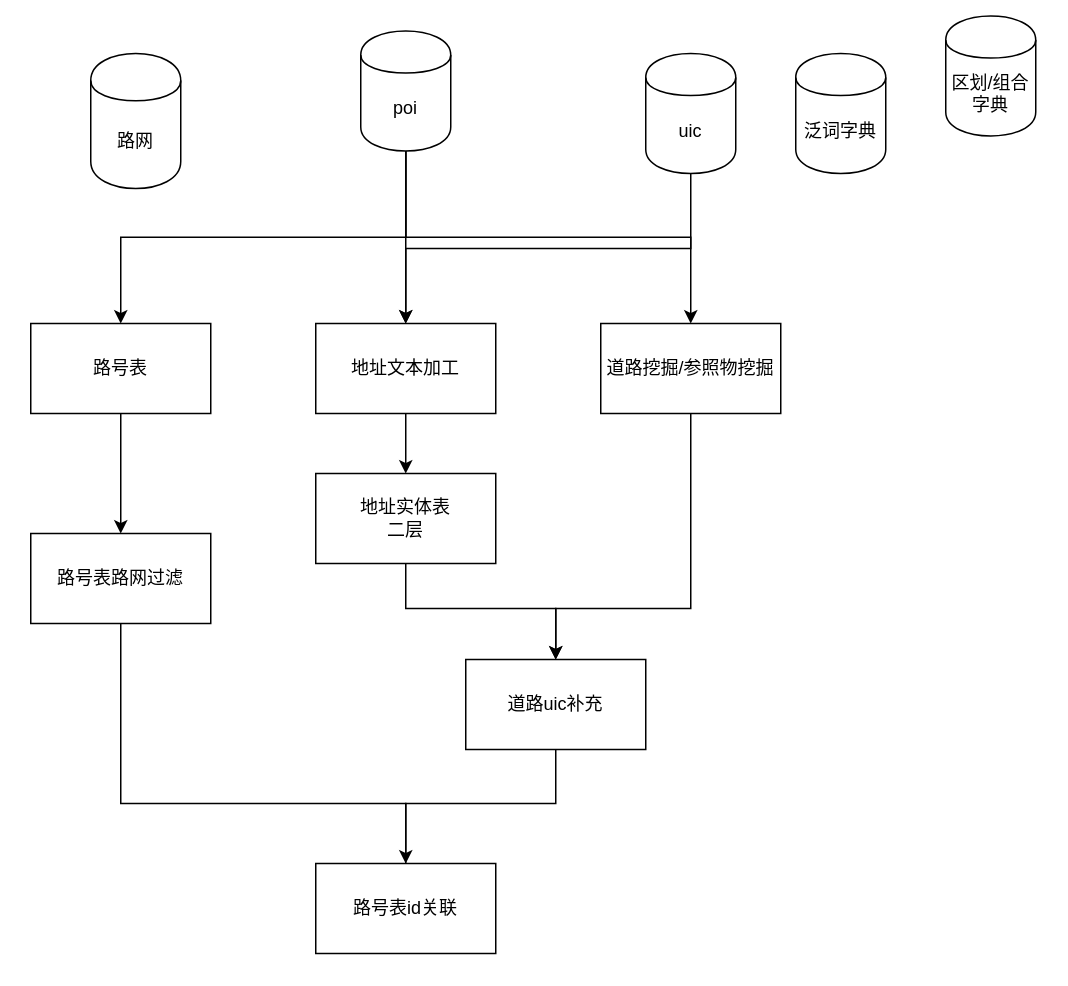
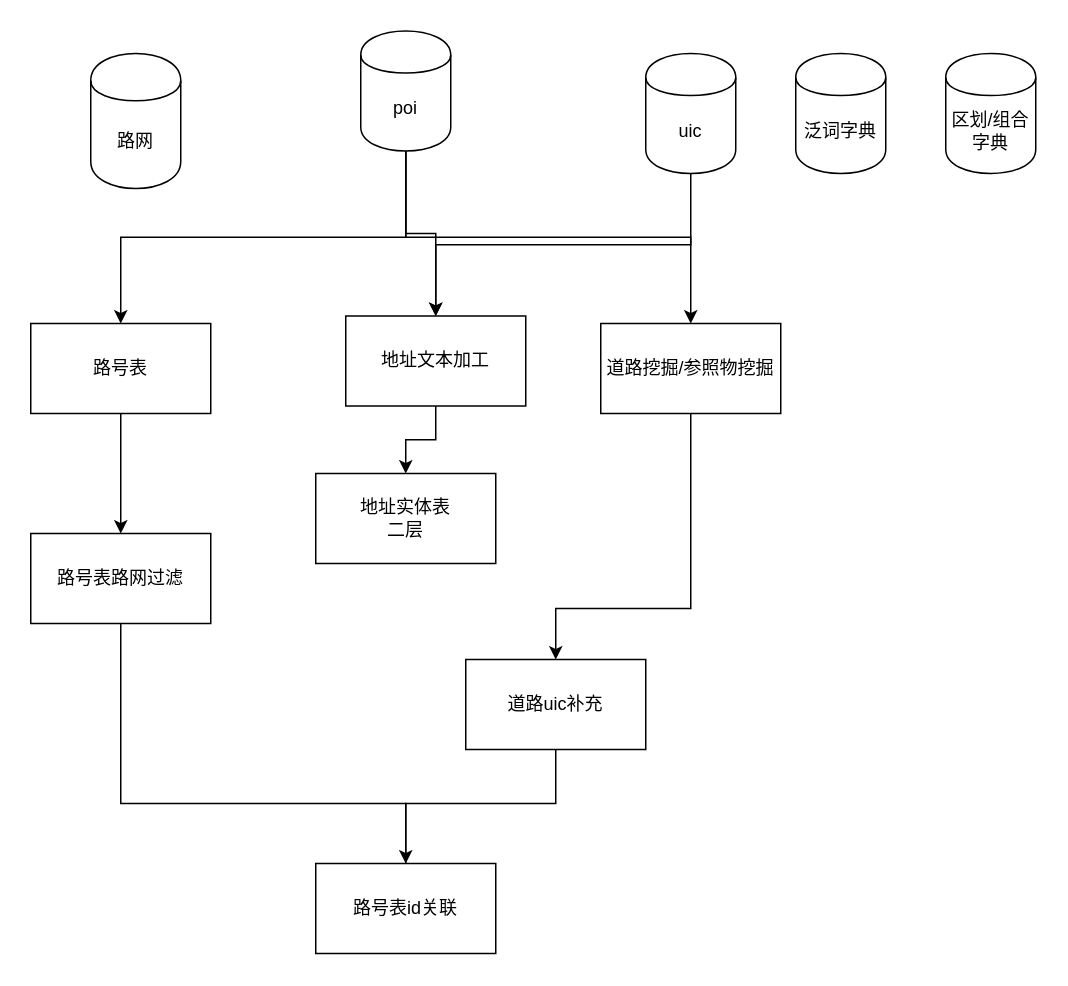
node "区划/组合字典": moved (991, 76) -> (991, 113)
node "地址文本加工": moved (406, 368) -> (436, 361)
edge "地址实体表 二层" -> "道路uic补充": removed
